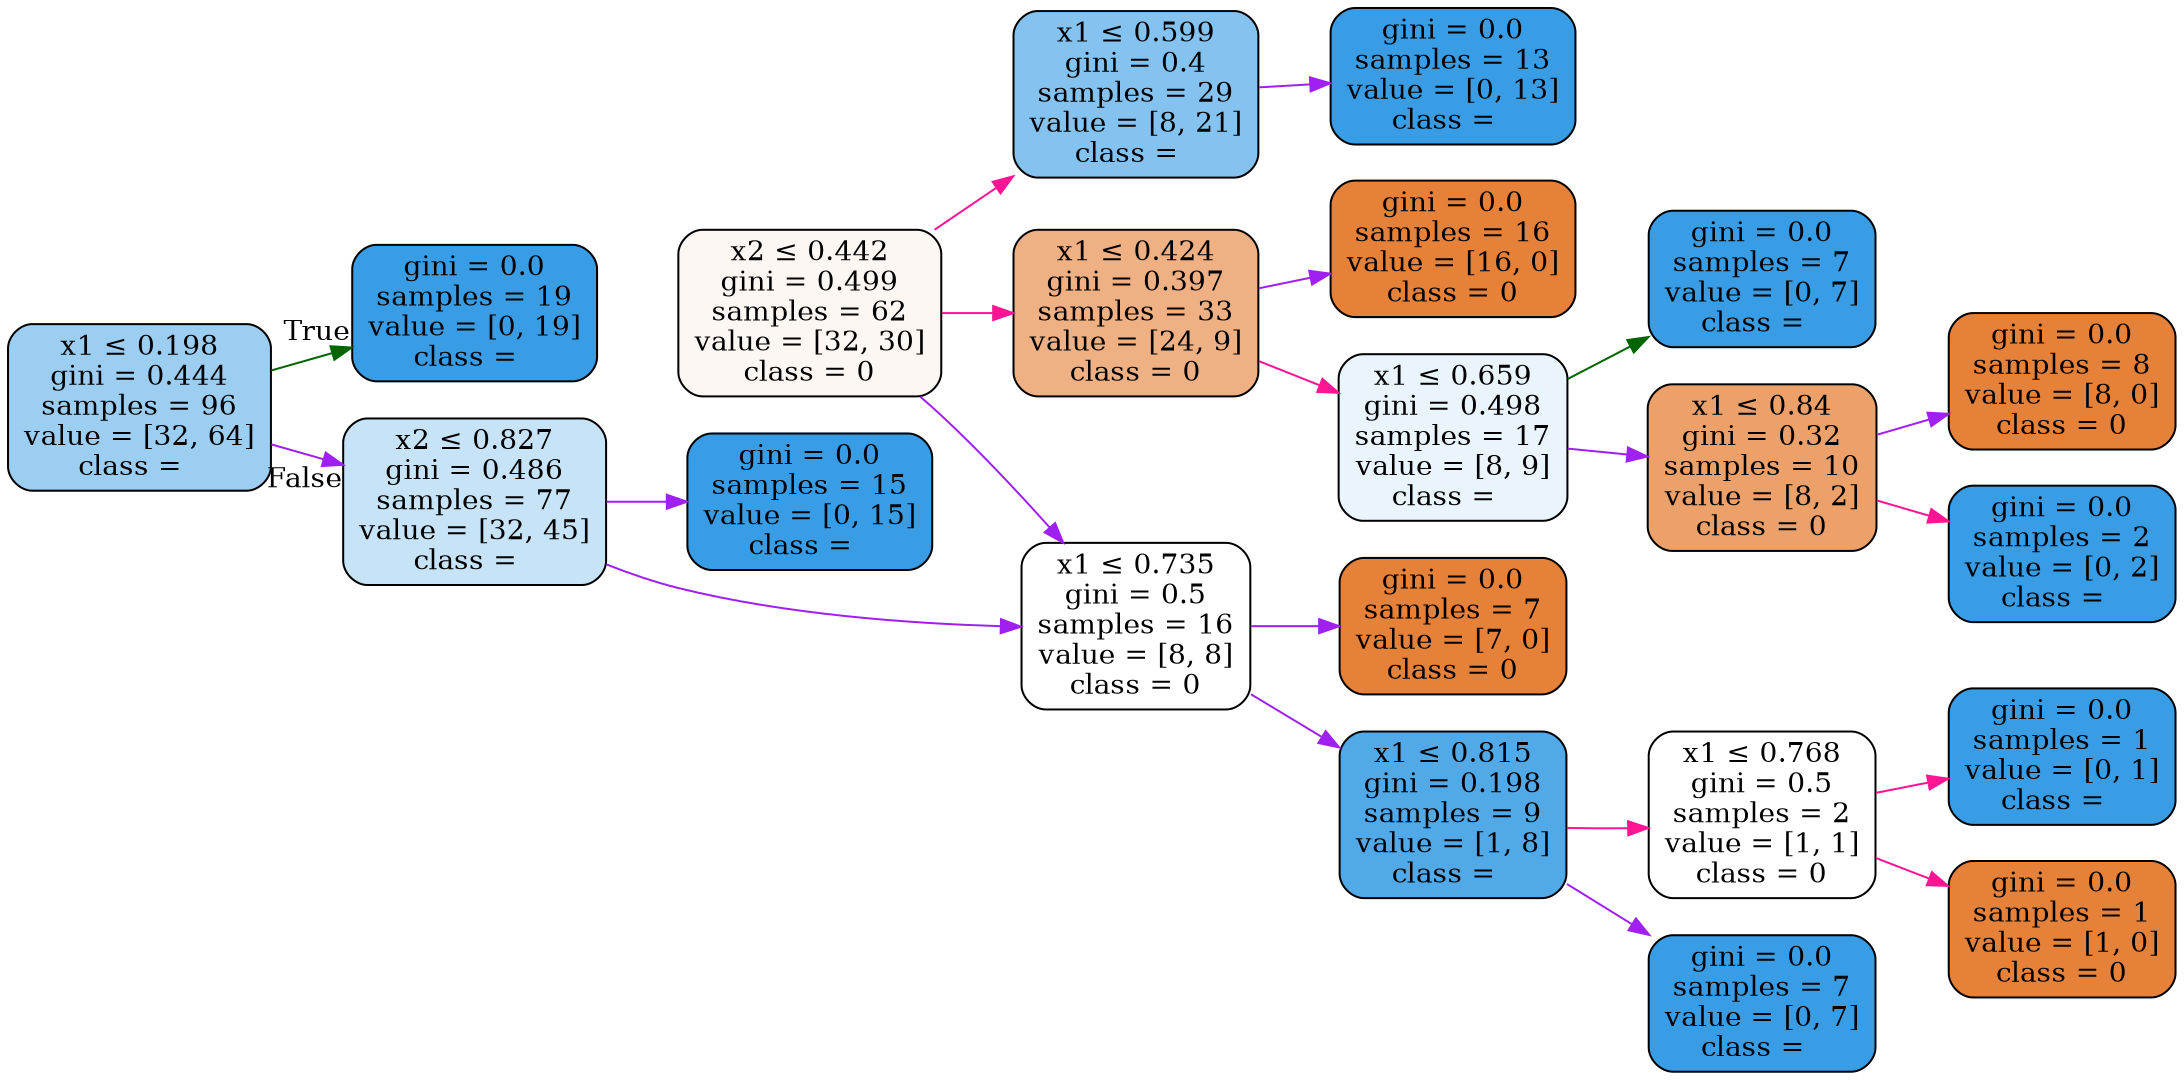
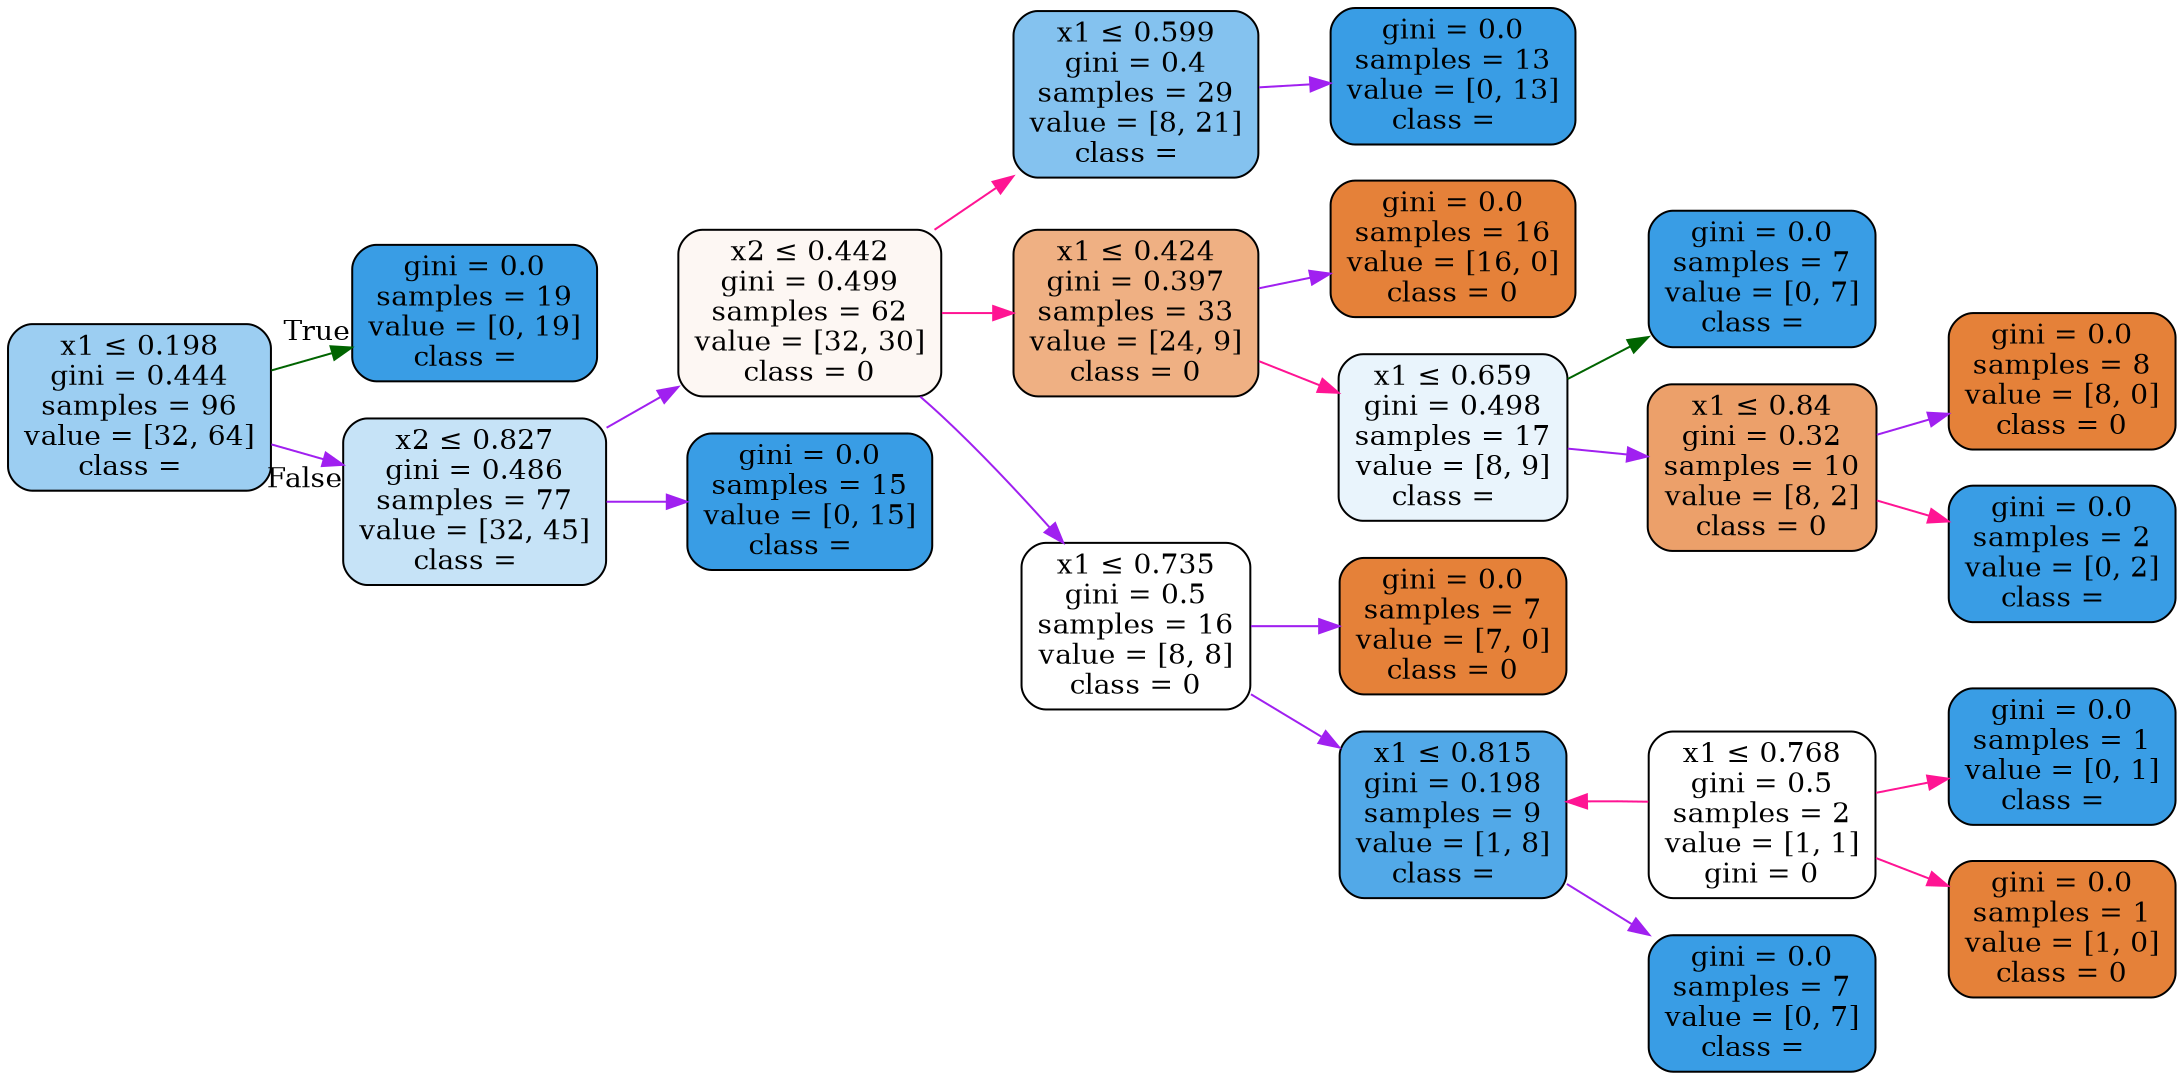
edge "x2 ≤ 0.827" -> "x1 ≤ 0.735": now "x2 ≤ 0.827" -> "x2 ≤ 0.442"
edge "x1 ≤ 0.815" -> "x1 ≤ 0.768": reversed
node "x1 ≤ 0.768": text "class = 0" -> "gini = 0"
